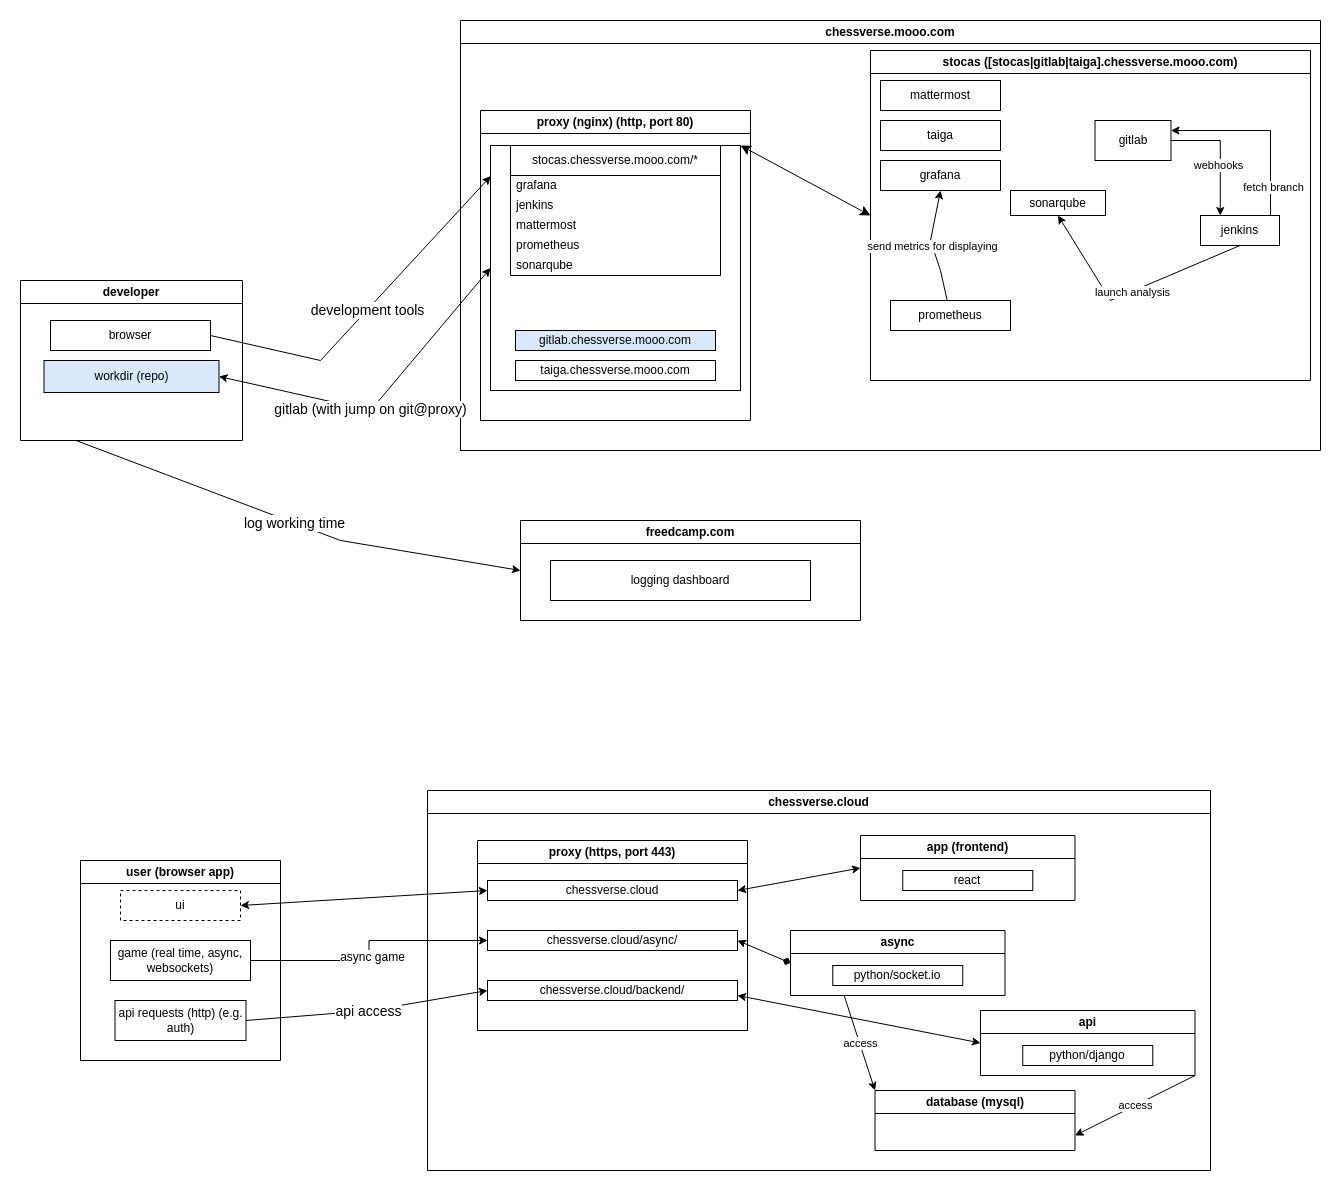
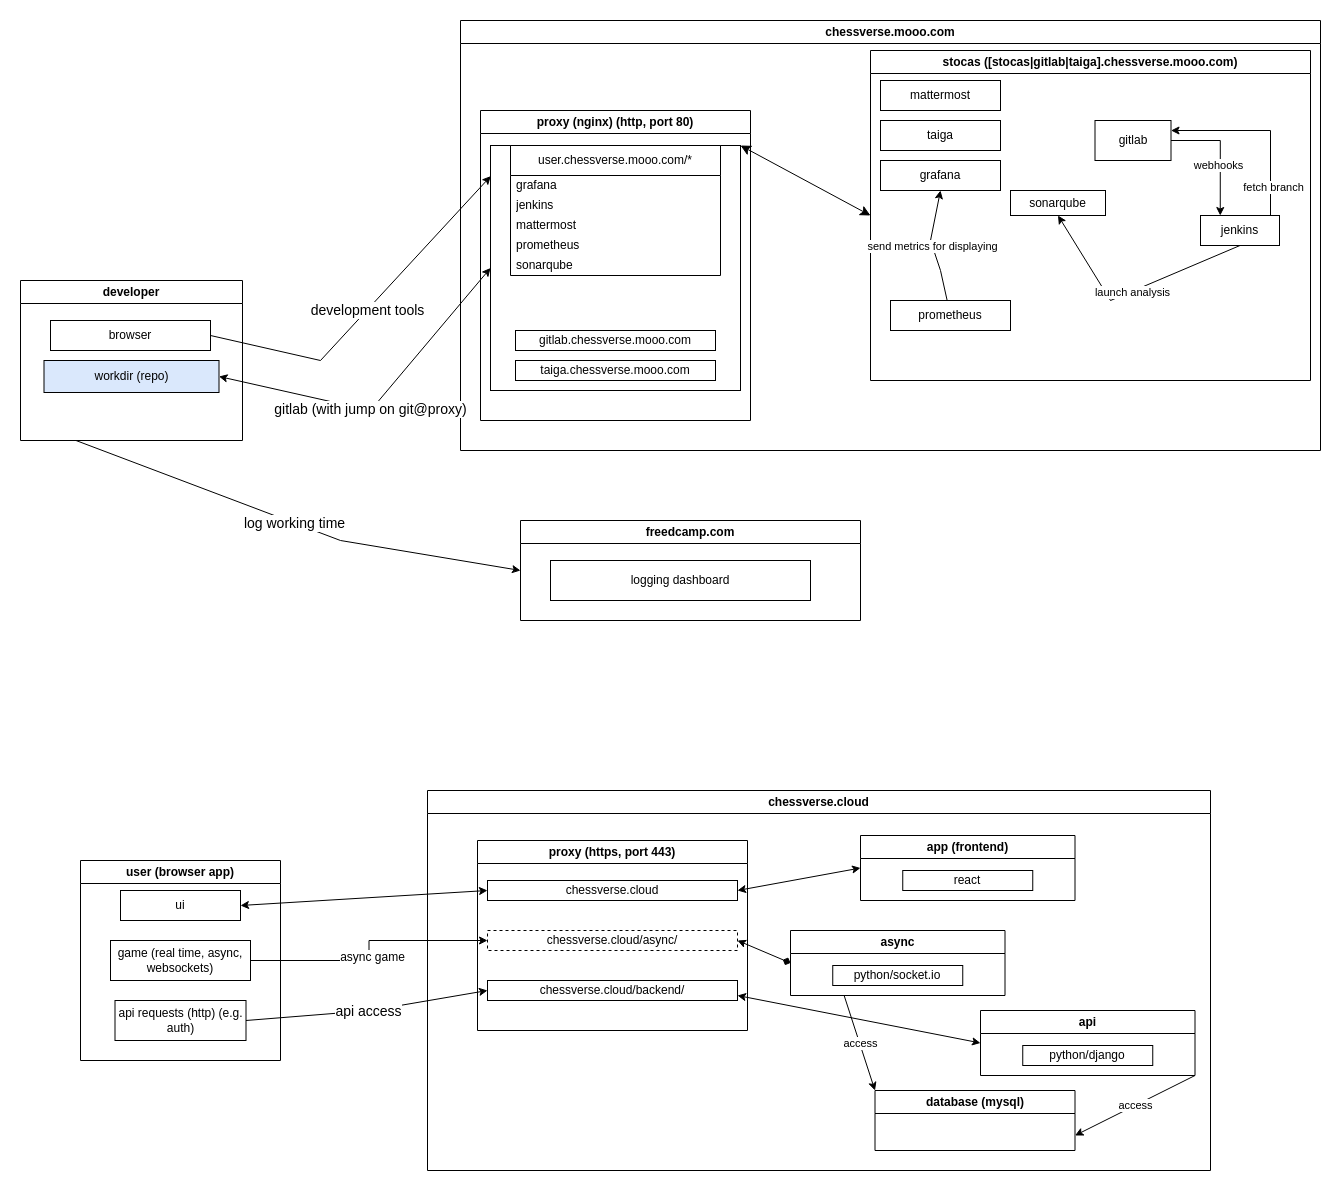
node "stocas.chessverse.mooo.com/*": label "stocas.chessverse.mooo.com/*" -> "user.chessverse.mooo.com/*"
node "gitlab.chessverse.mooo.com": fillcolor #dae8fc -> #ffffff
node "ui": style dashed -> solid
node "chessverse.cloud/async/": style solid -> dashed
